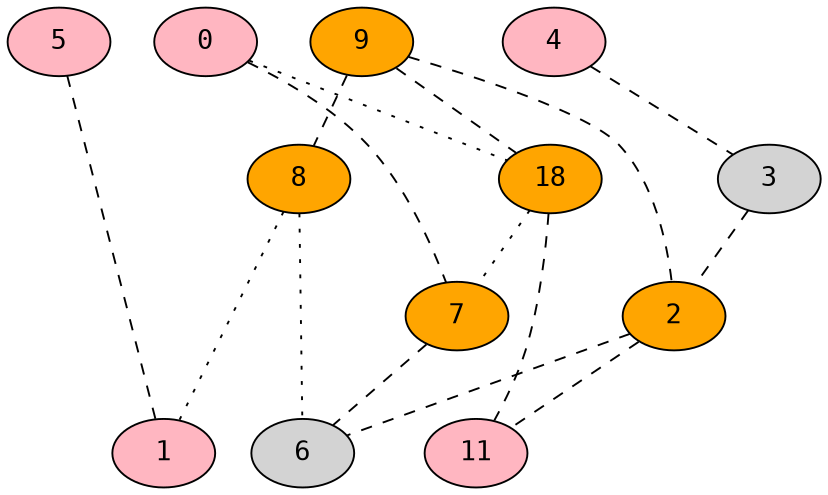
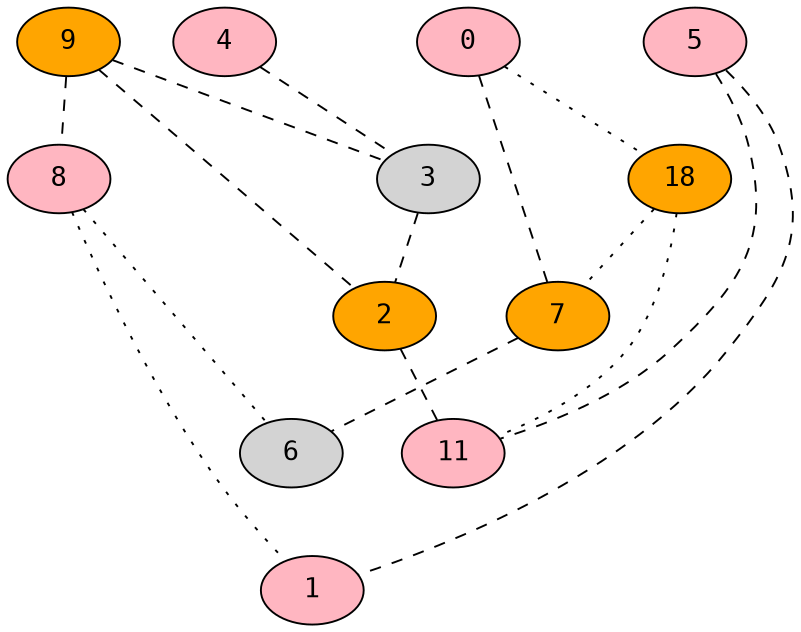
edge "9" -- "18": now "9" -- "3"
node "8": fillcolor orange -> lightpink
edge "5" -- "11": added
edge "18" -- "11": style dashed -> dotted
edge "2" -- "6": removed
